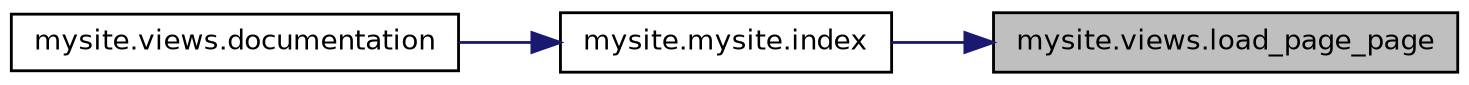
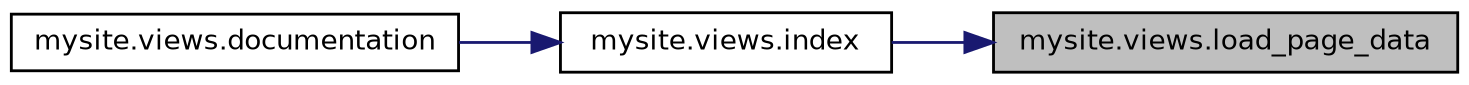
node "mysite.mysite.index": label "mysite.mysite.index" -> "mysite.views.index"
node "mysite.views.load_page_page": label "mysite.views.load_page_page" -> "mysite.views.load_page_data"
